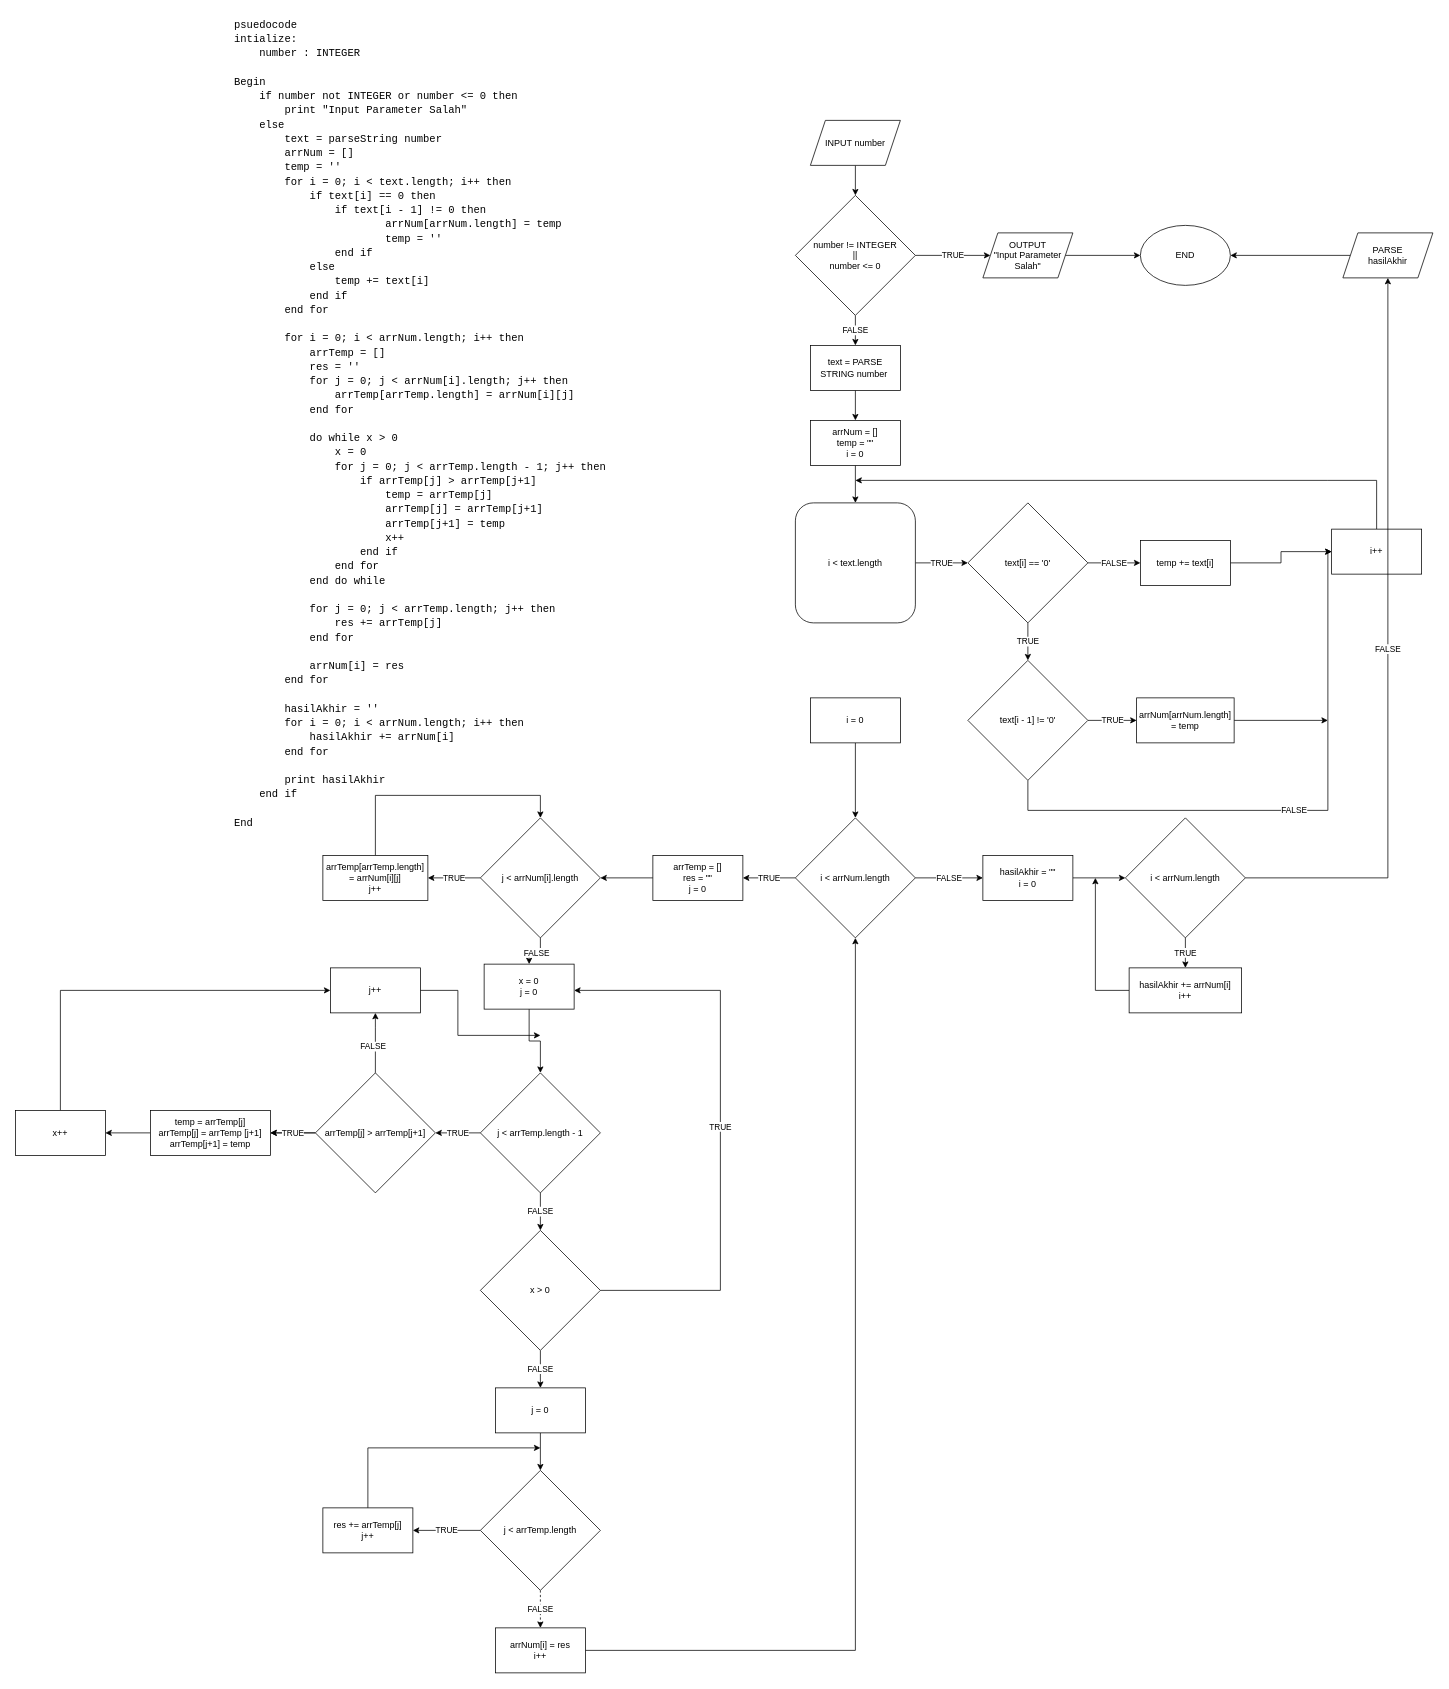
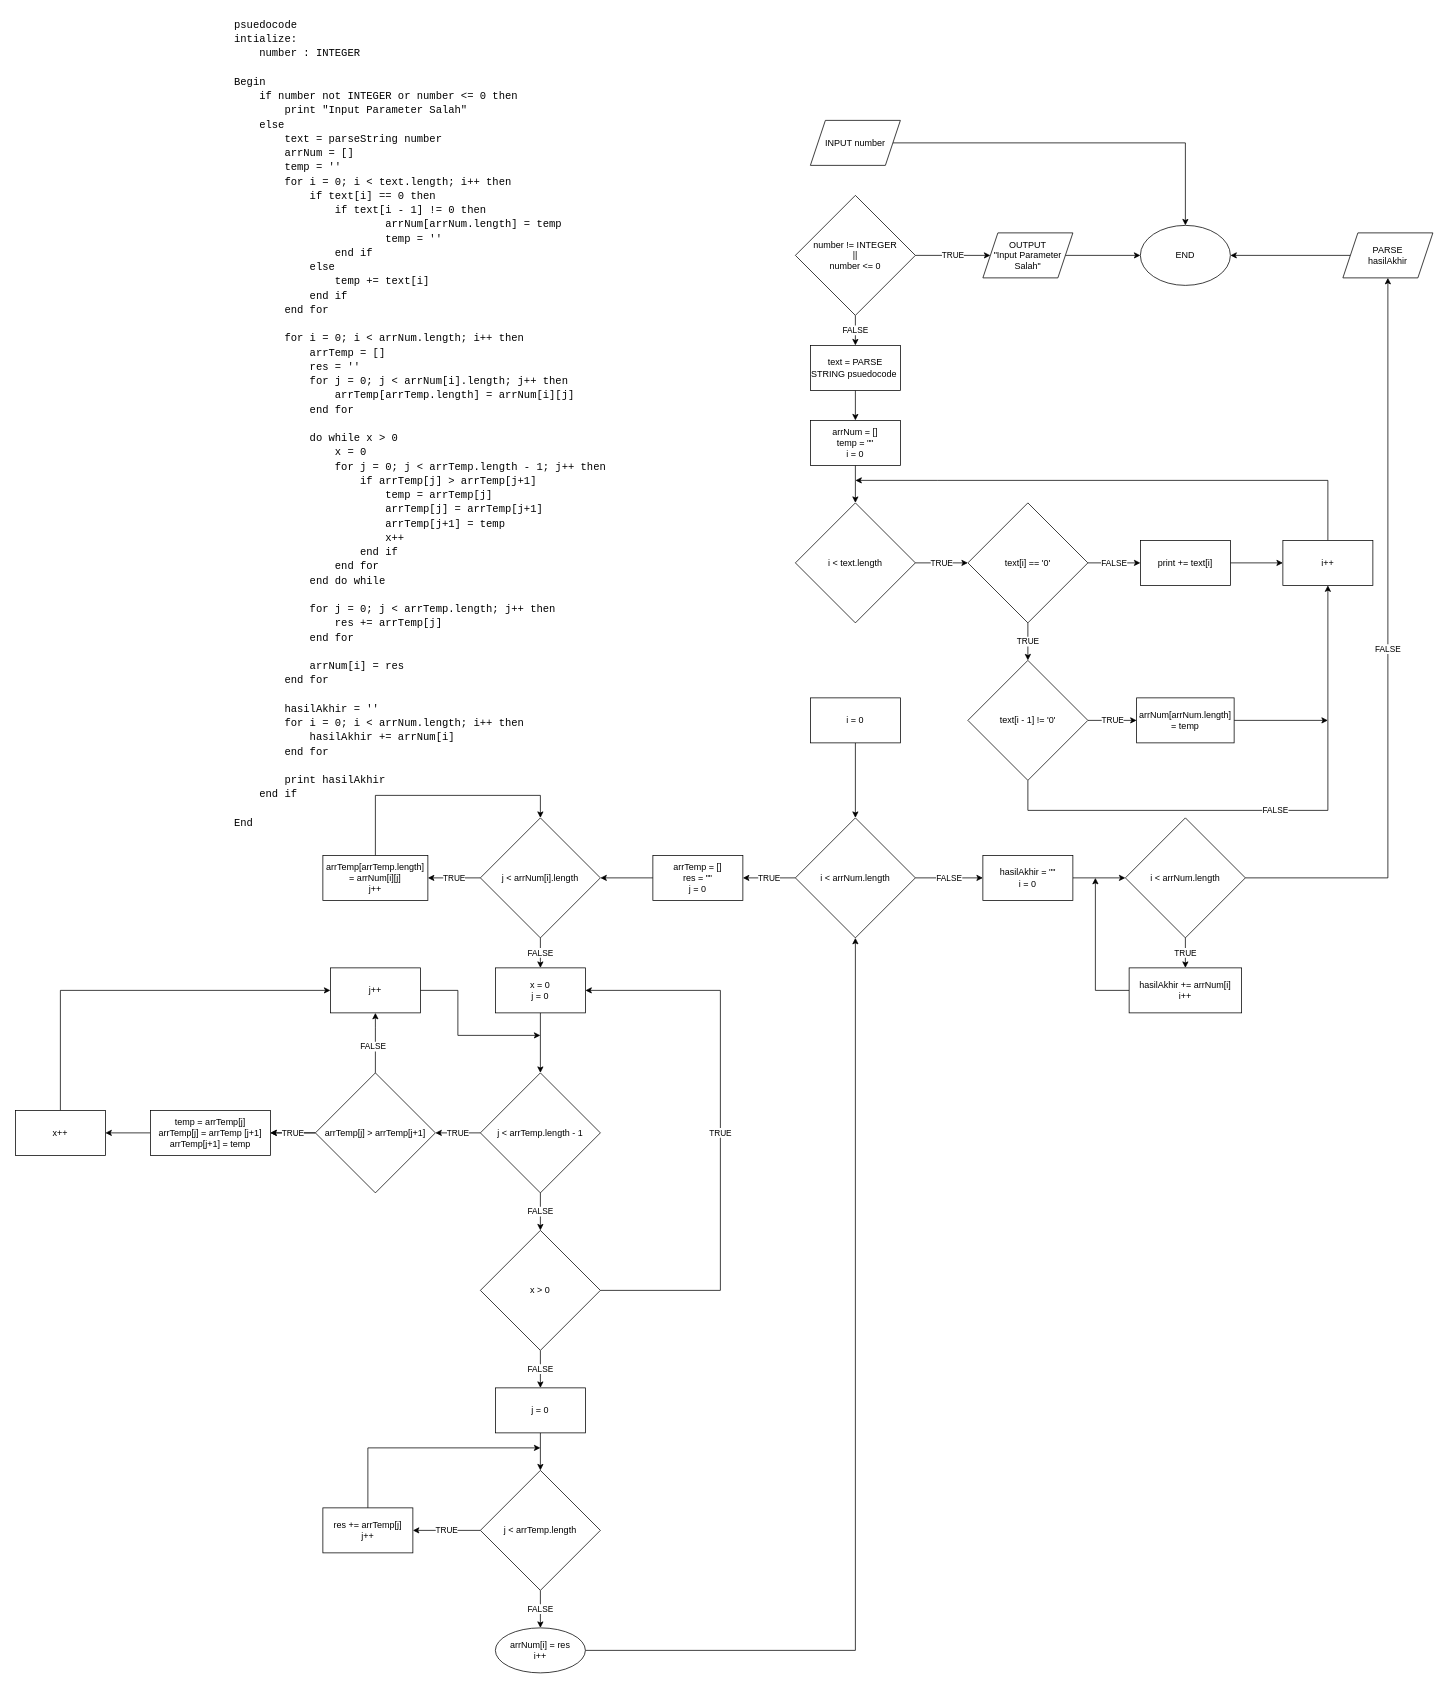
edge "INPUT number" -> "number != INTEGER || number <= 0": now "INPUT number" -> "END"
node "text = PARSE STRING number": label "text = PARSE STRING number" -> "text = PARSE STRING psuedocode"
node "i++": moved (1377, 552) -> (1328, 563)
node "i < text.length": shape rounded rectangle -> diamond
node "temp += text[i]": label "temp += text[i]" -> "print += text[i]"
node "x = 0 j = 0": moved (529, 987) -> (540, 990)
edge "j < arrTemp.length" -> "arrNum[i] = res i++": style dashed -> solid
node "arrNum[i] = res i++": shape rectangle -> ellipse
